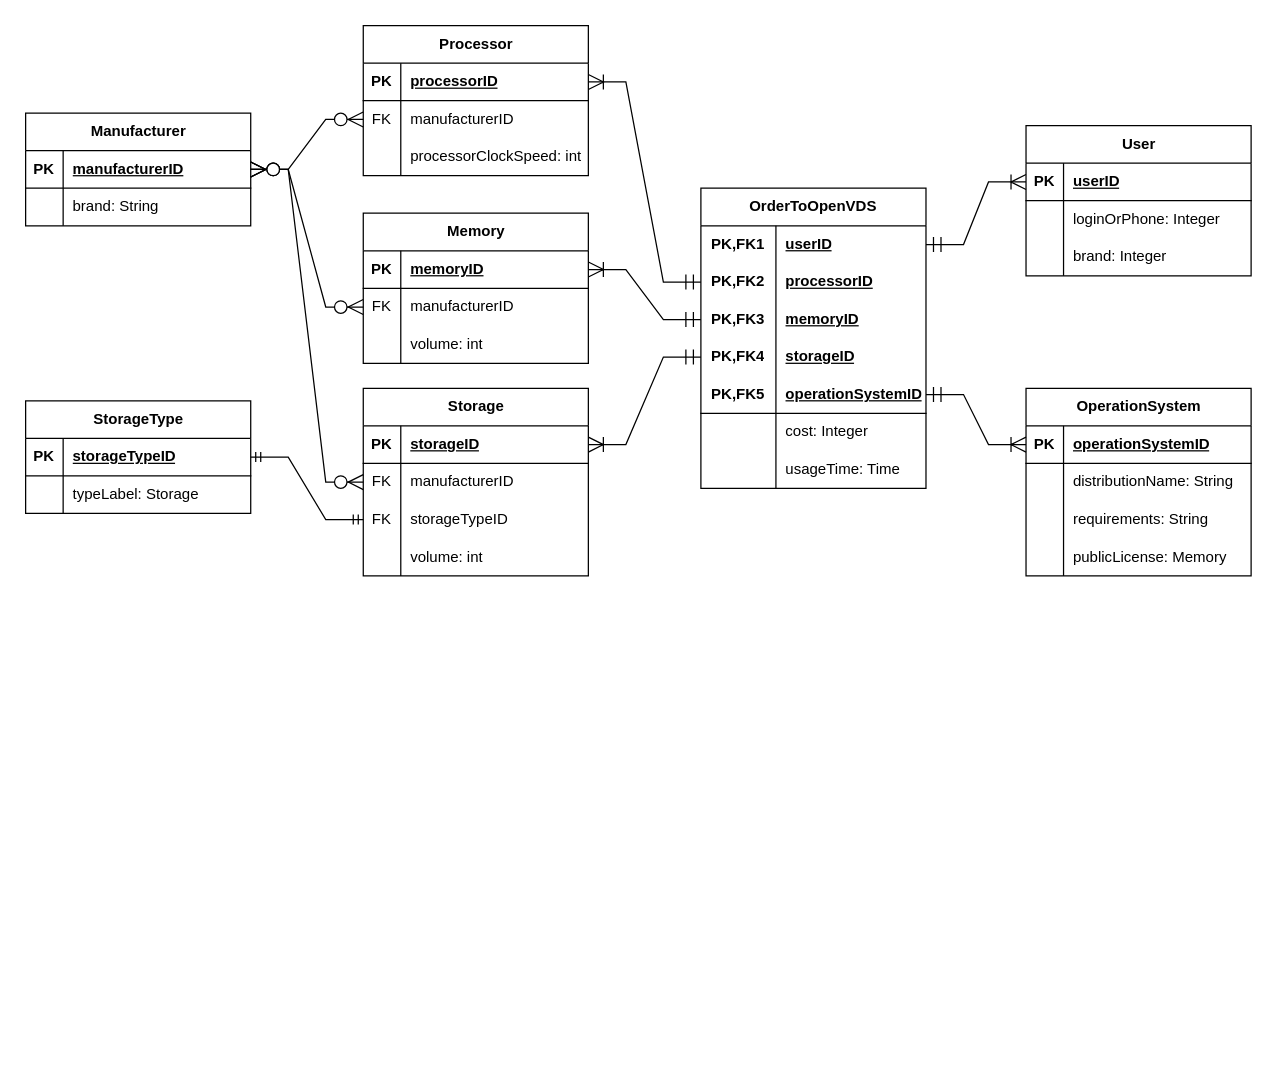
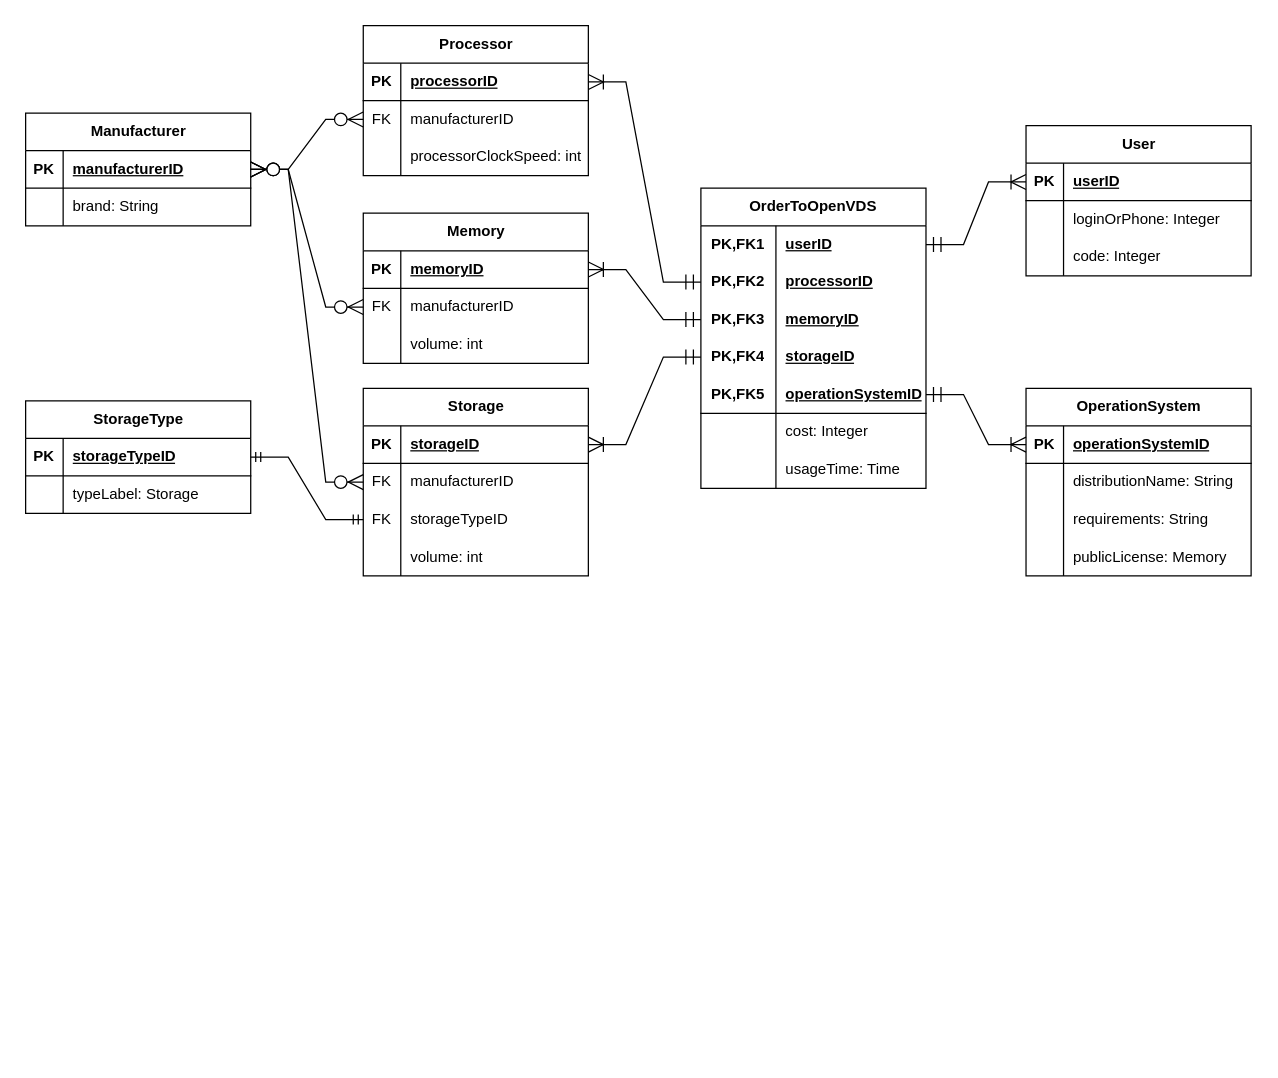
node "brand: Integer": label "brand: Integer" -> "code: Integer"
